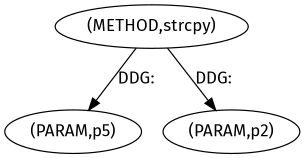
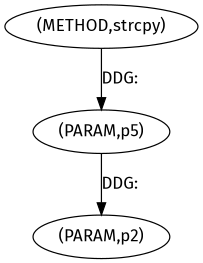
edge "(METHOD,strcpy)" -> "(PARAM,p2)": now "(PARAM,p5)" -> "(PARAM,p2)"
